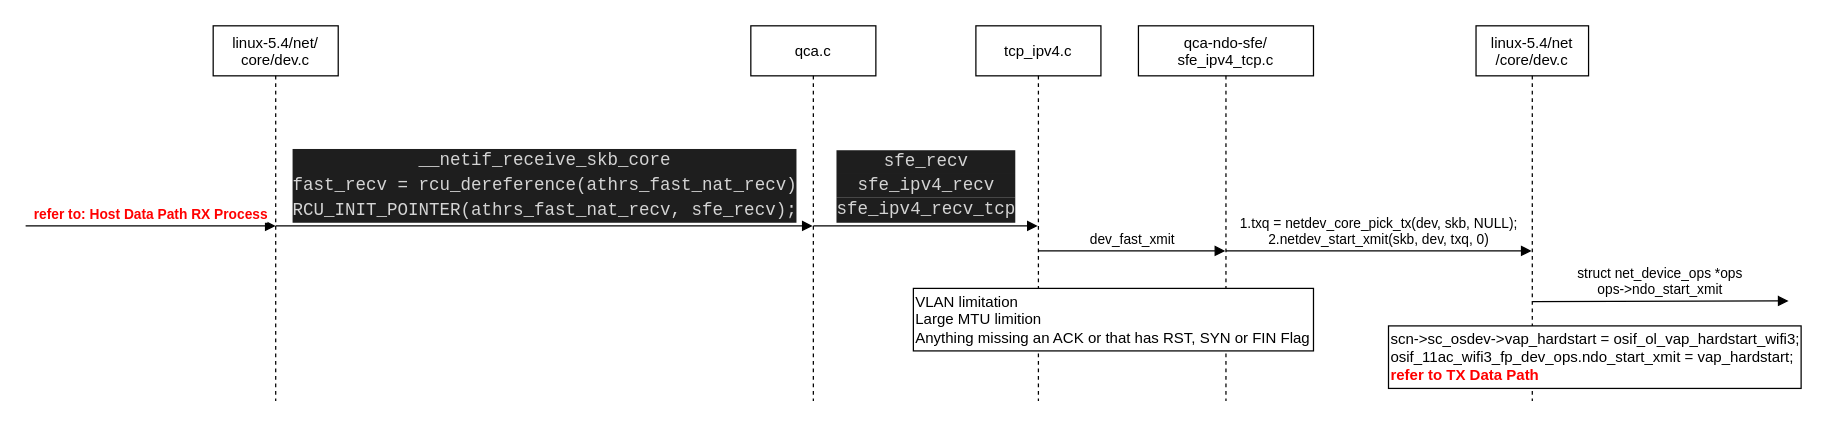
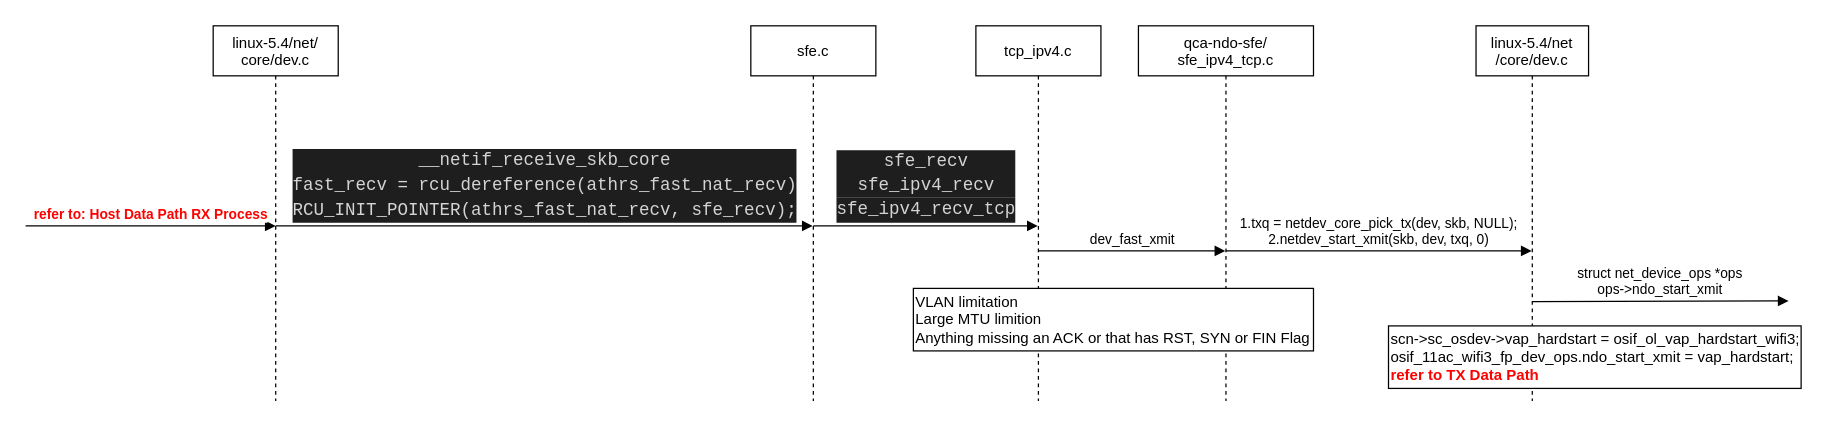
node "qca.c": label "qca.c" -> "sfe.c"
